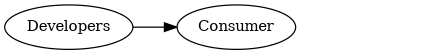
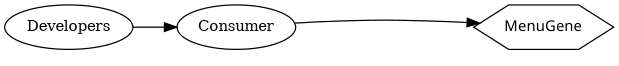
node "MenuGene": added
